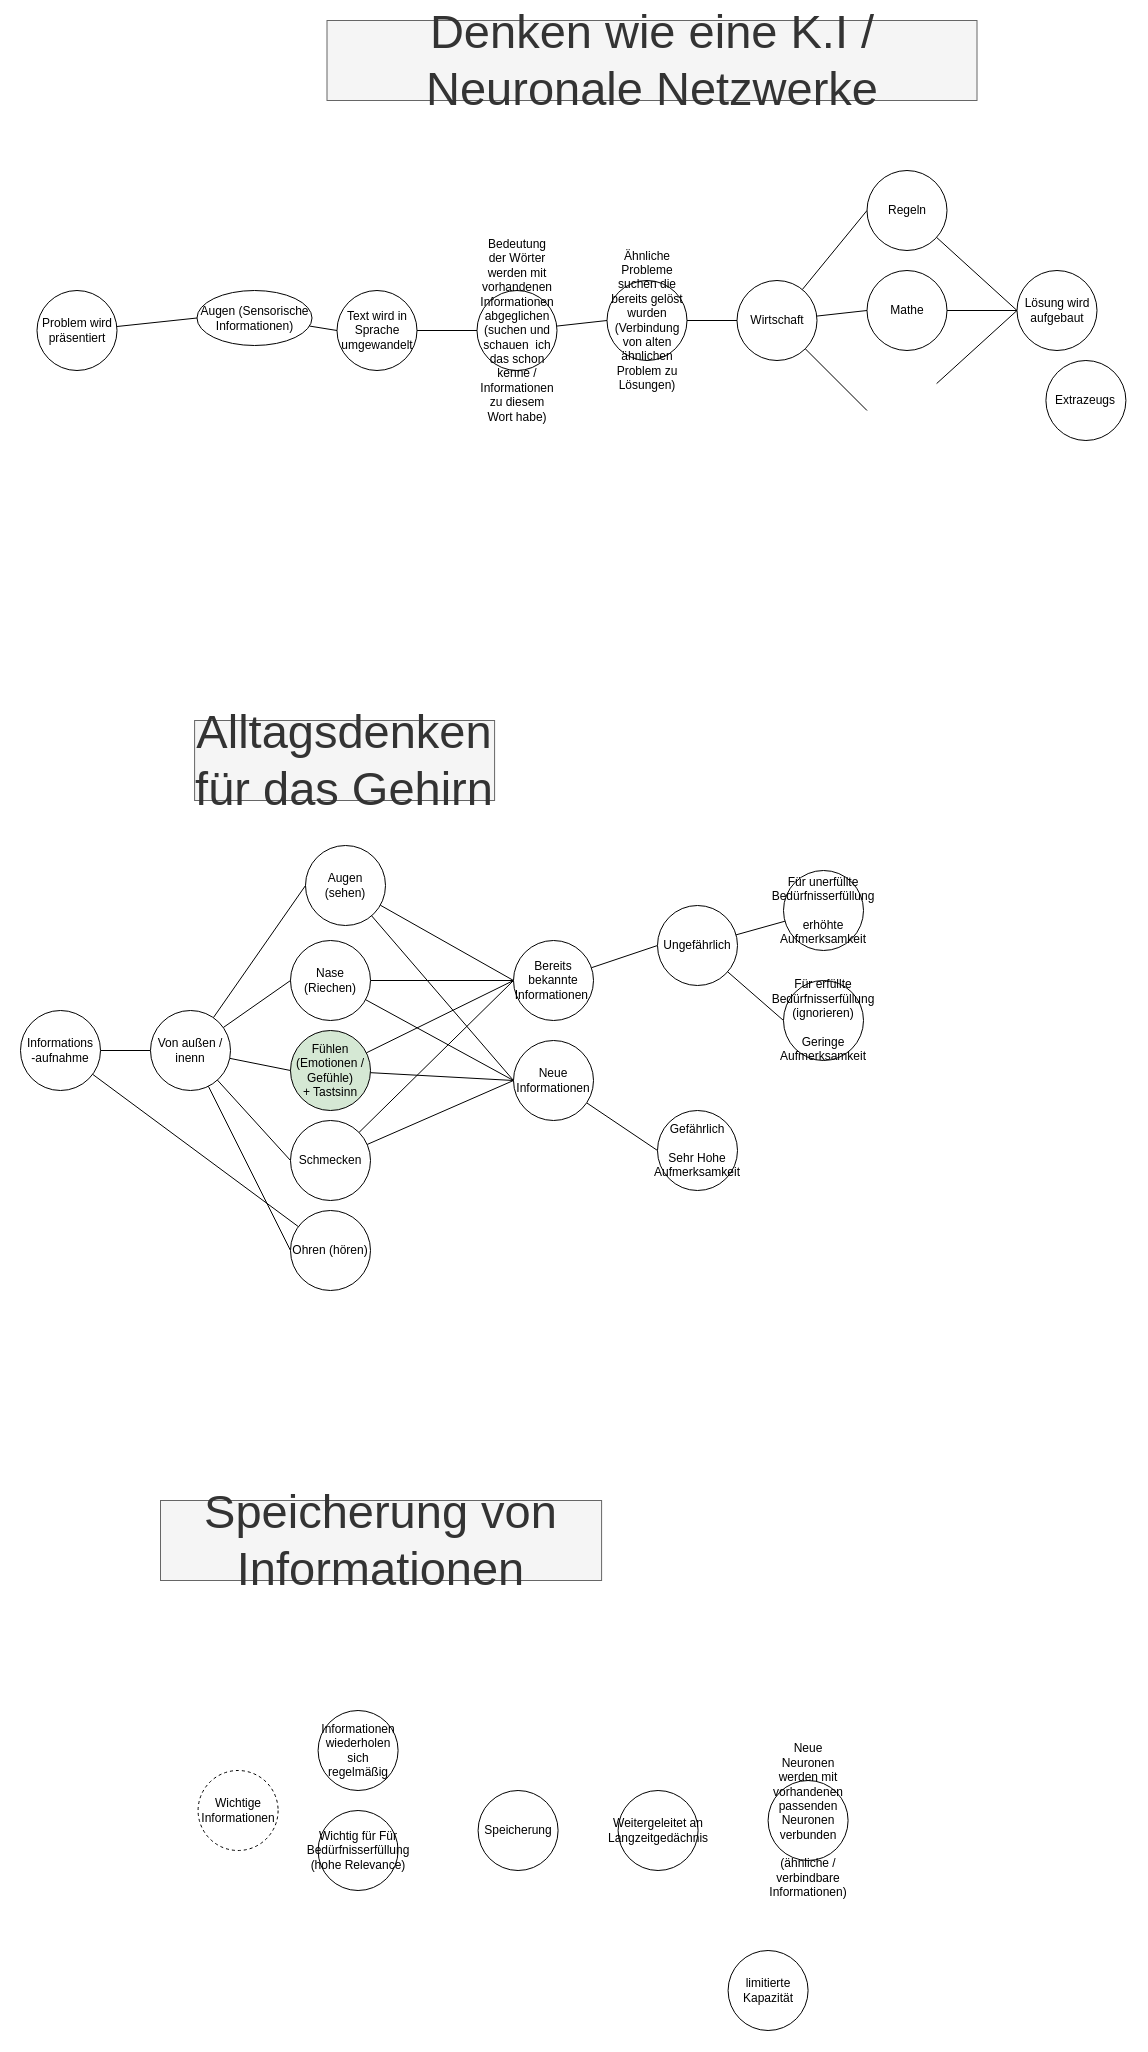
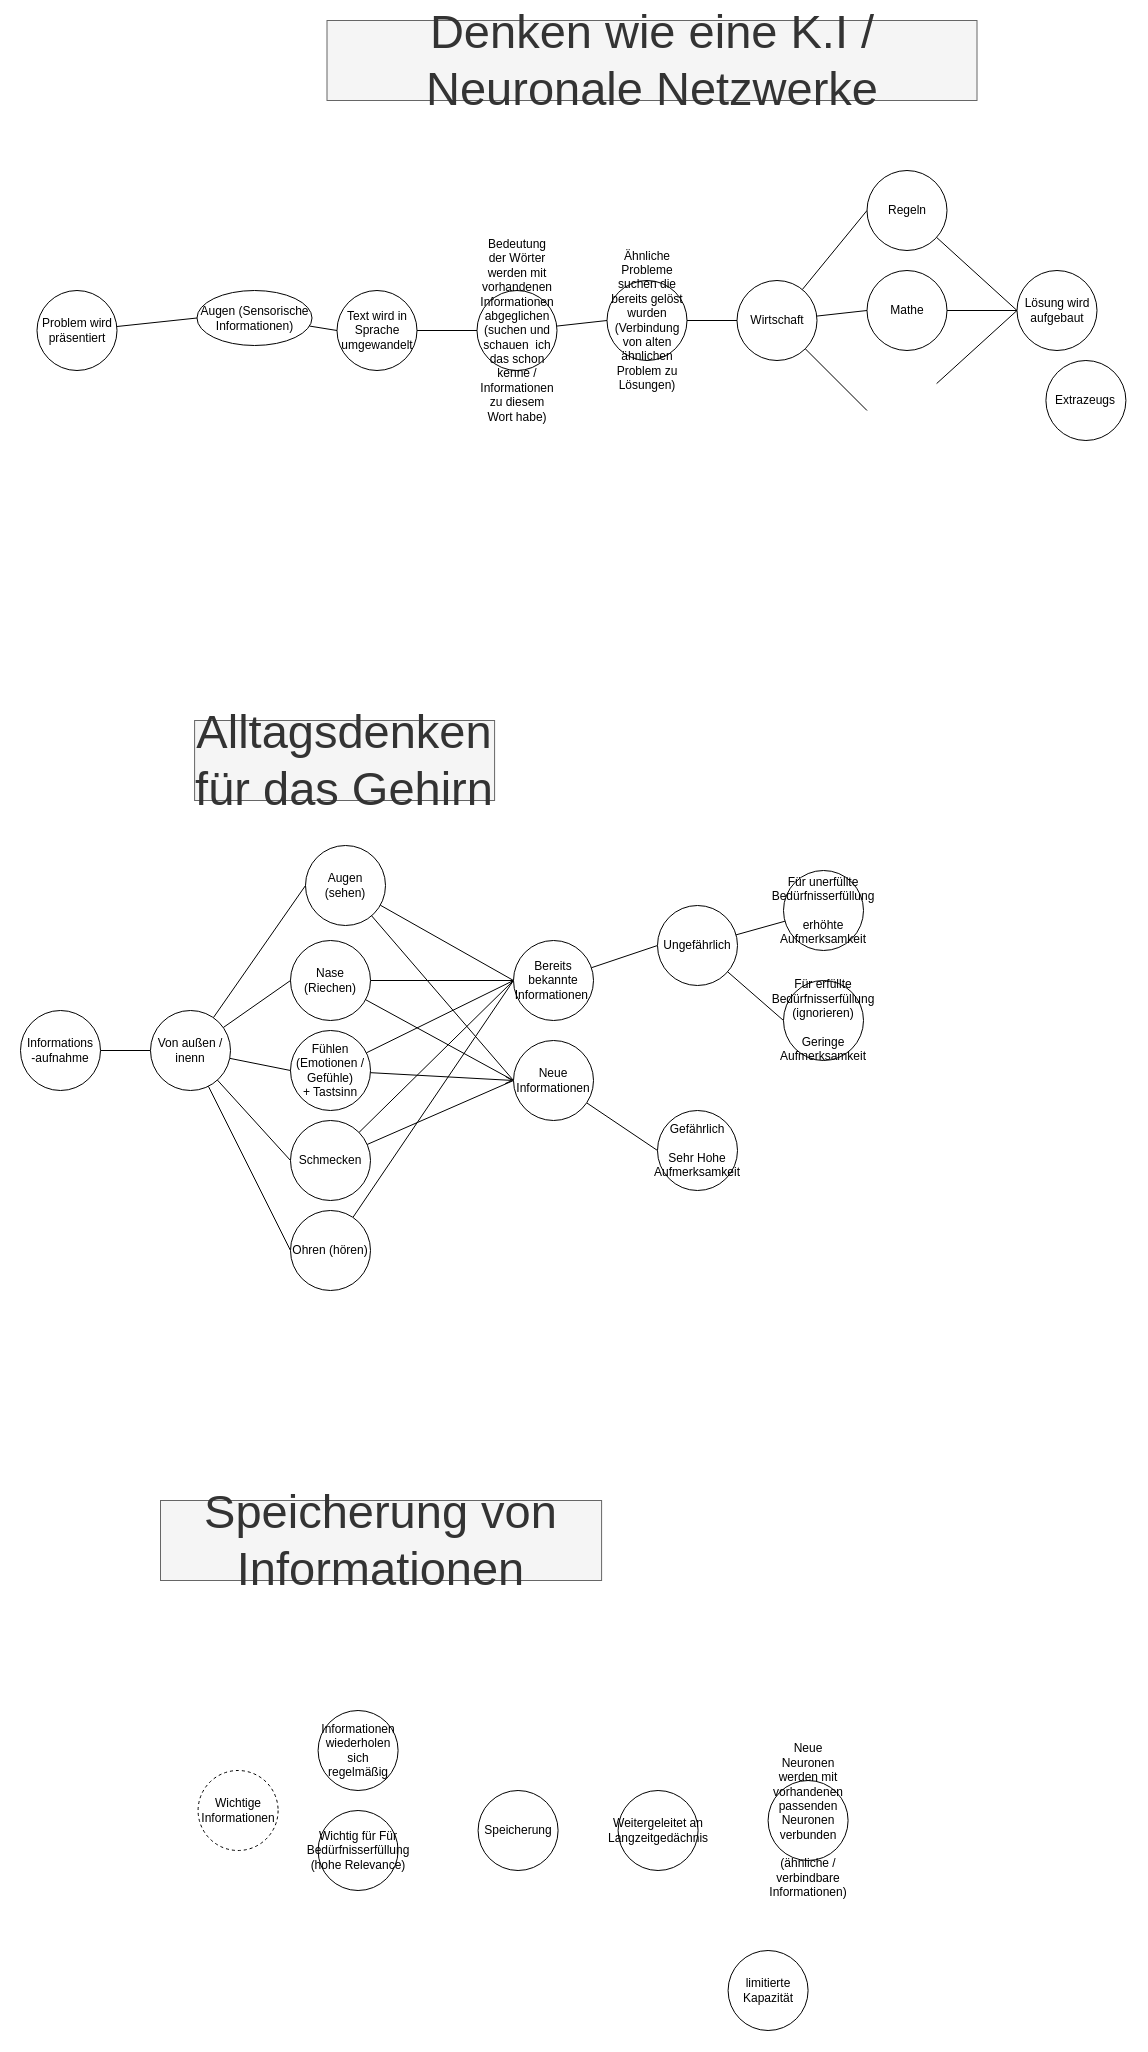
node "Fühlen (Emotionen / Gefühle) + Tastsinn": fillcolor #d5e8d4 -> #ffffff
edge "Fühlen (Emotionen / Gefühle) + Tastsinn" -- "Neue Informationen": arrowhead none -> open
edge "Informations -aufnahme" -- "Ohren (hören)": now "Bereits bekannte Informationen" -- "Ohren (hören)"
